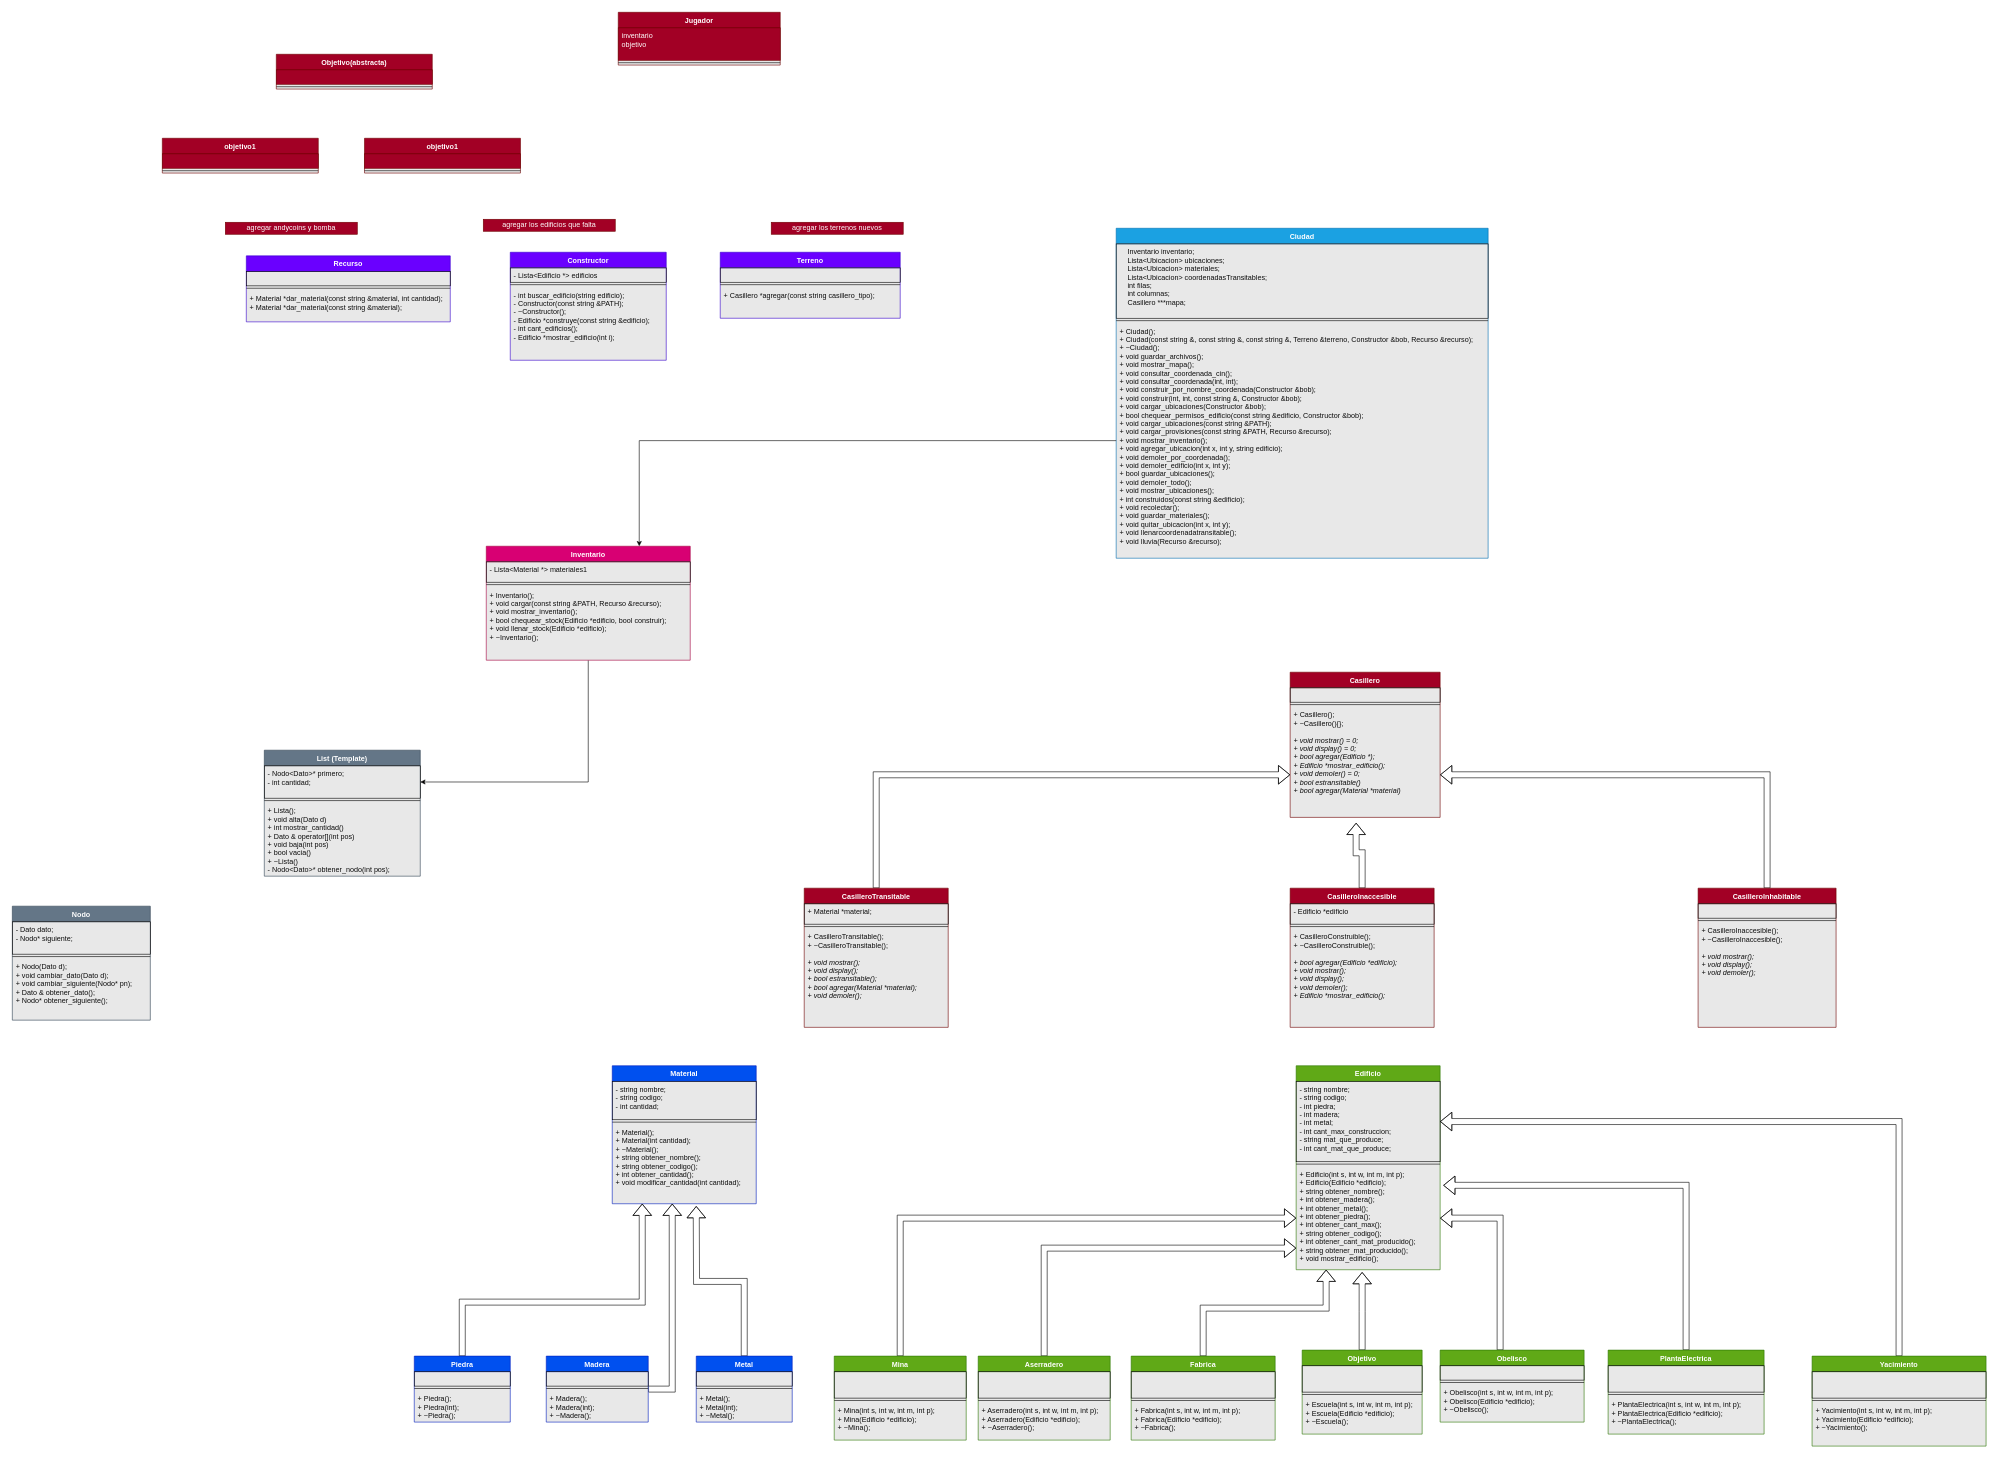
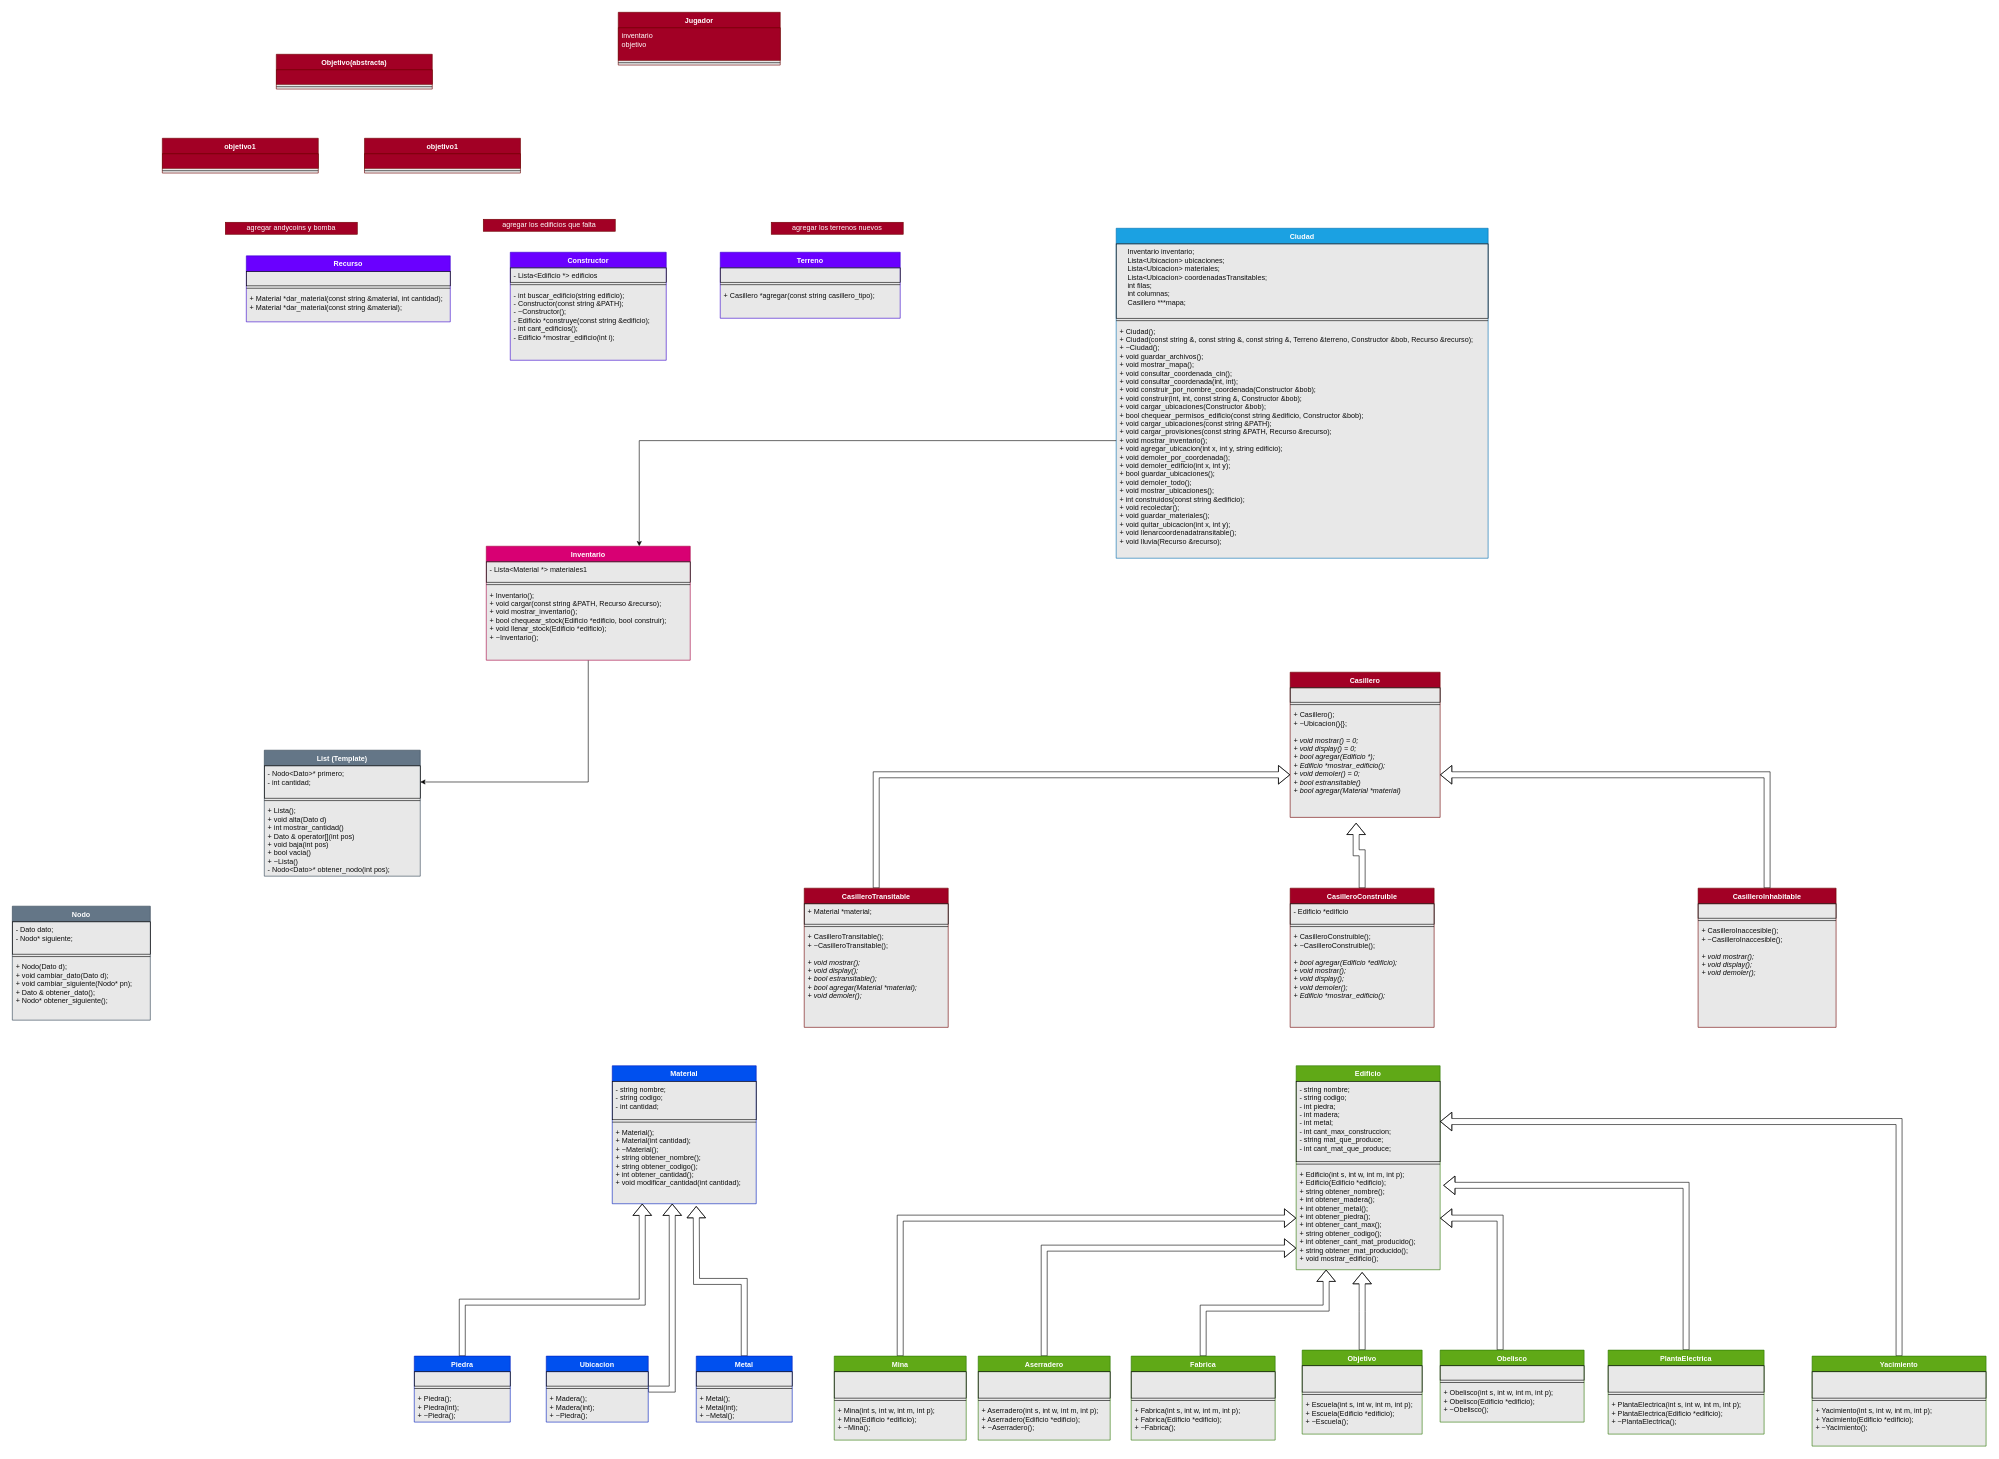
node "+ Casillero(); + ~Casillero(){};": label "+ Casillero(); + ~Casillero(){};" -> "+ Casillero(); + ~Ubicacion(){};"
node "CasilleroInaccesible": label "CasilleroInaccesible" -> "CasilleroConstruible"
node "Madera": label "Madera" -> "Ubicacion"
node "+ Madera(); + Madera(int); + ~Madera();": label "+ Madera(); + Madera(int); + ~Madera();" -> "+ Madera(); + Madera(int); + ~Piedra();"
